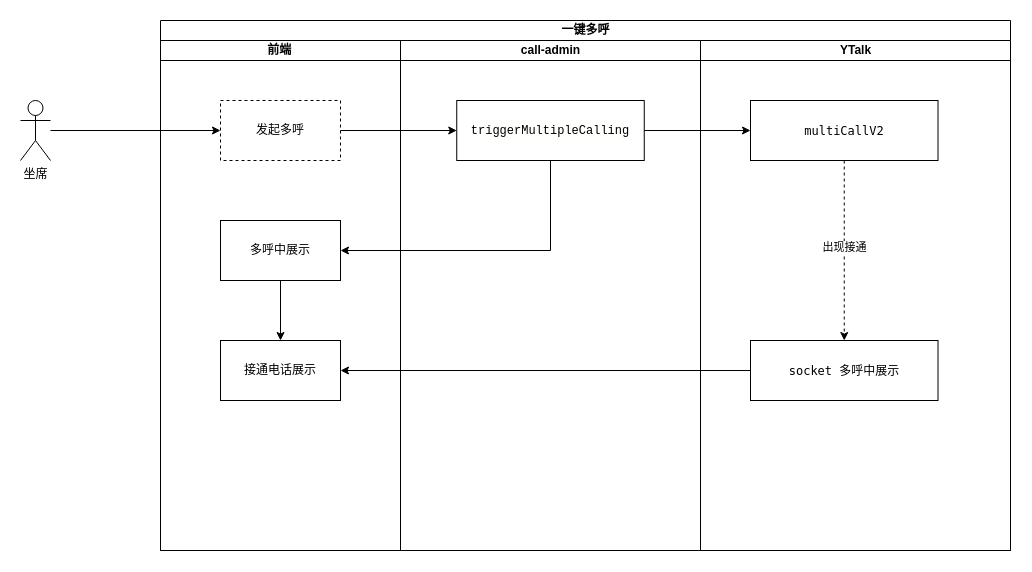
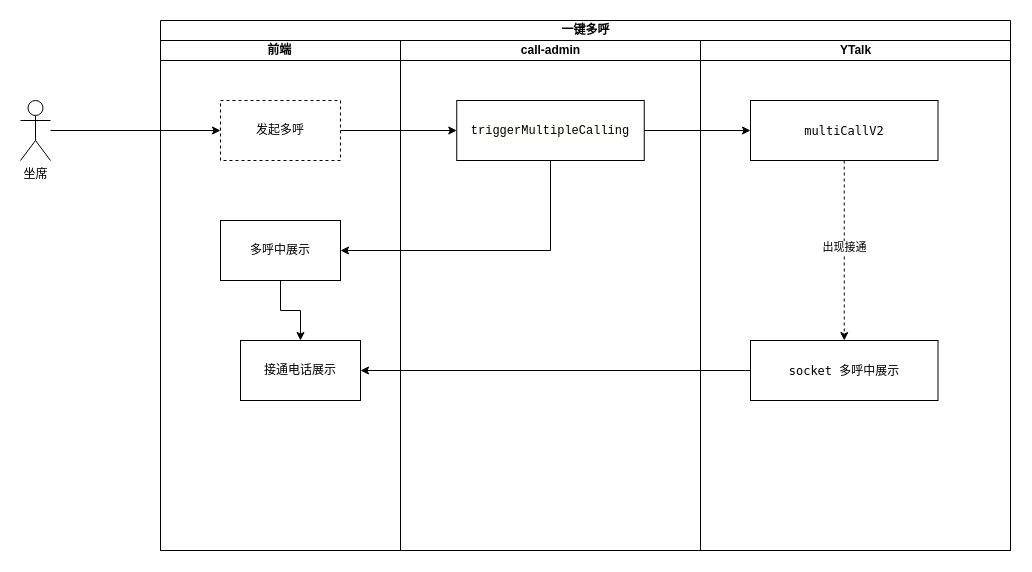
node "接通电话展示": moved (281, 371) -> (301, 371)
